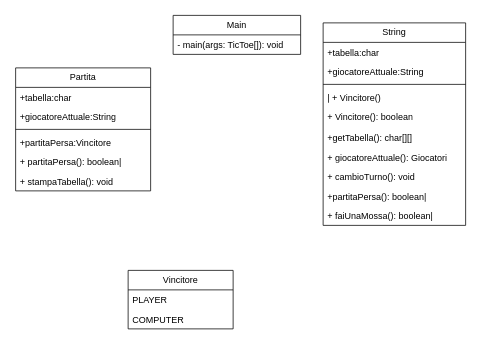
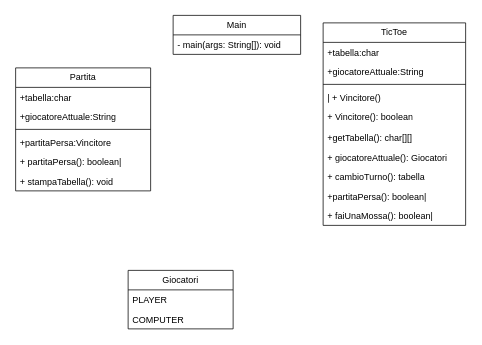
node "String": label "String" -> "TicToe"
node "- main(args: TicToe[]): void": label "- main(args: TicToe[]): void" -> "- main(args: String[]): void"
node "+ cambioTurno(): void": label "+ cambioTurno(): void" -> "+ cambioTurno(): tabella"
node "Vincitore": label "Vincitore" -> "Giocatori"
